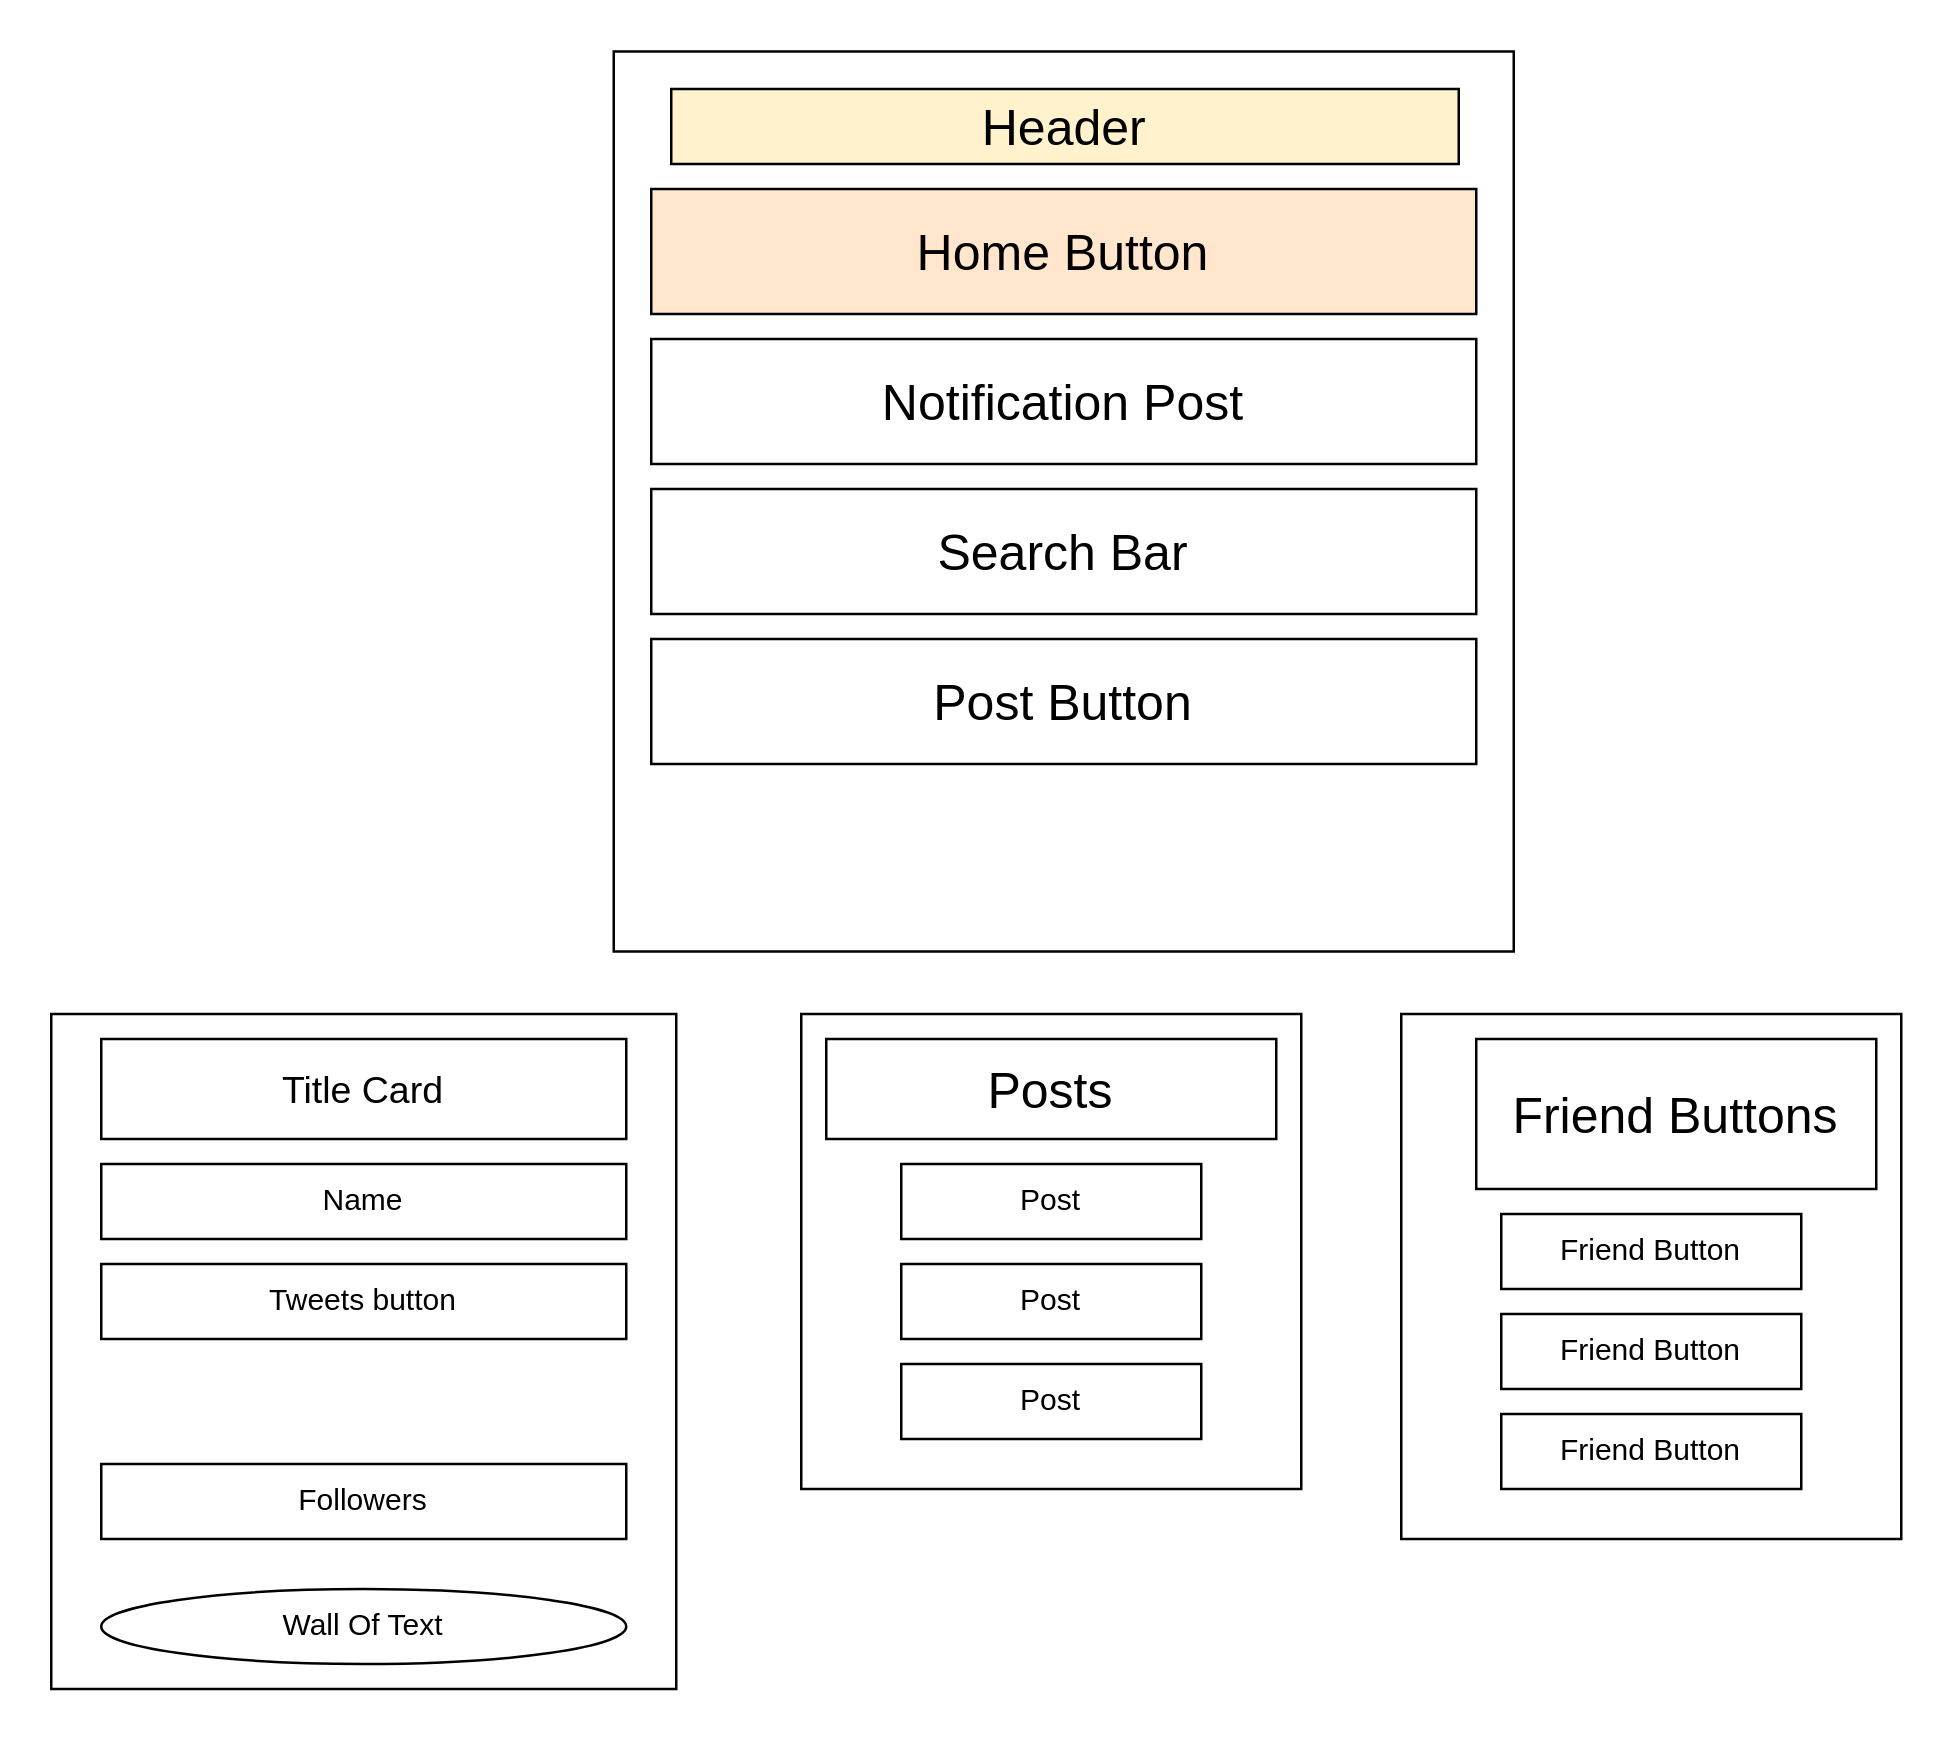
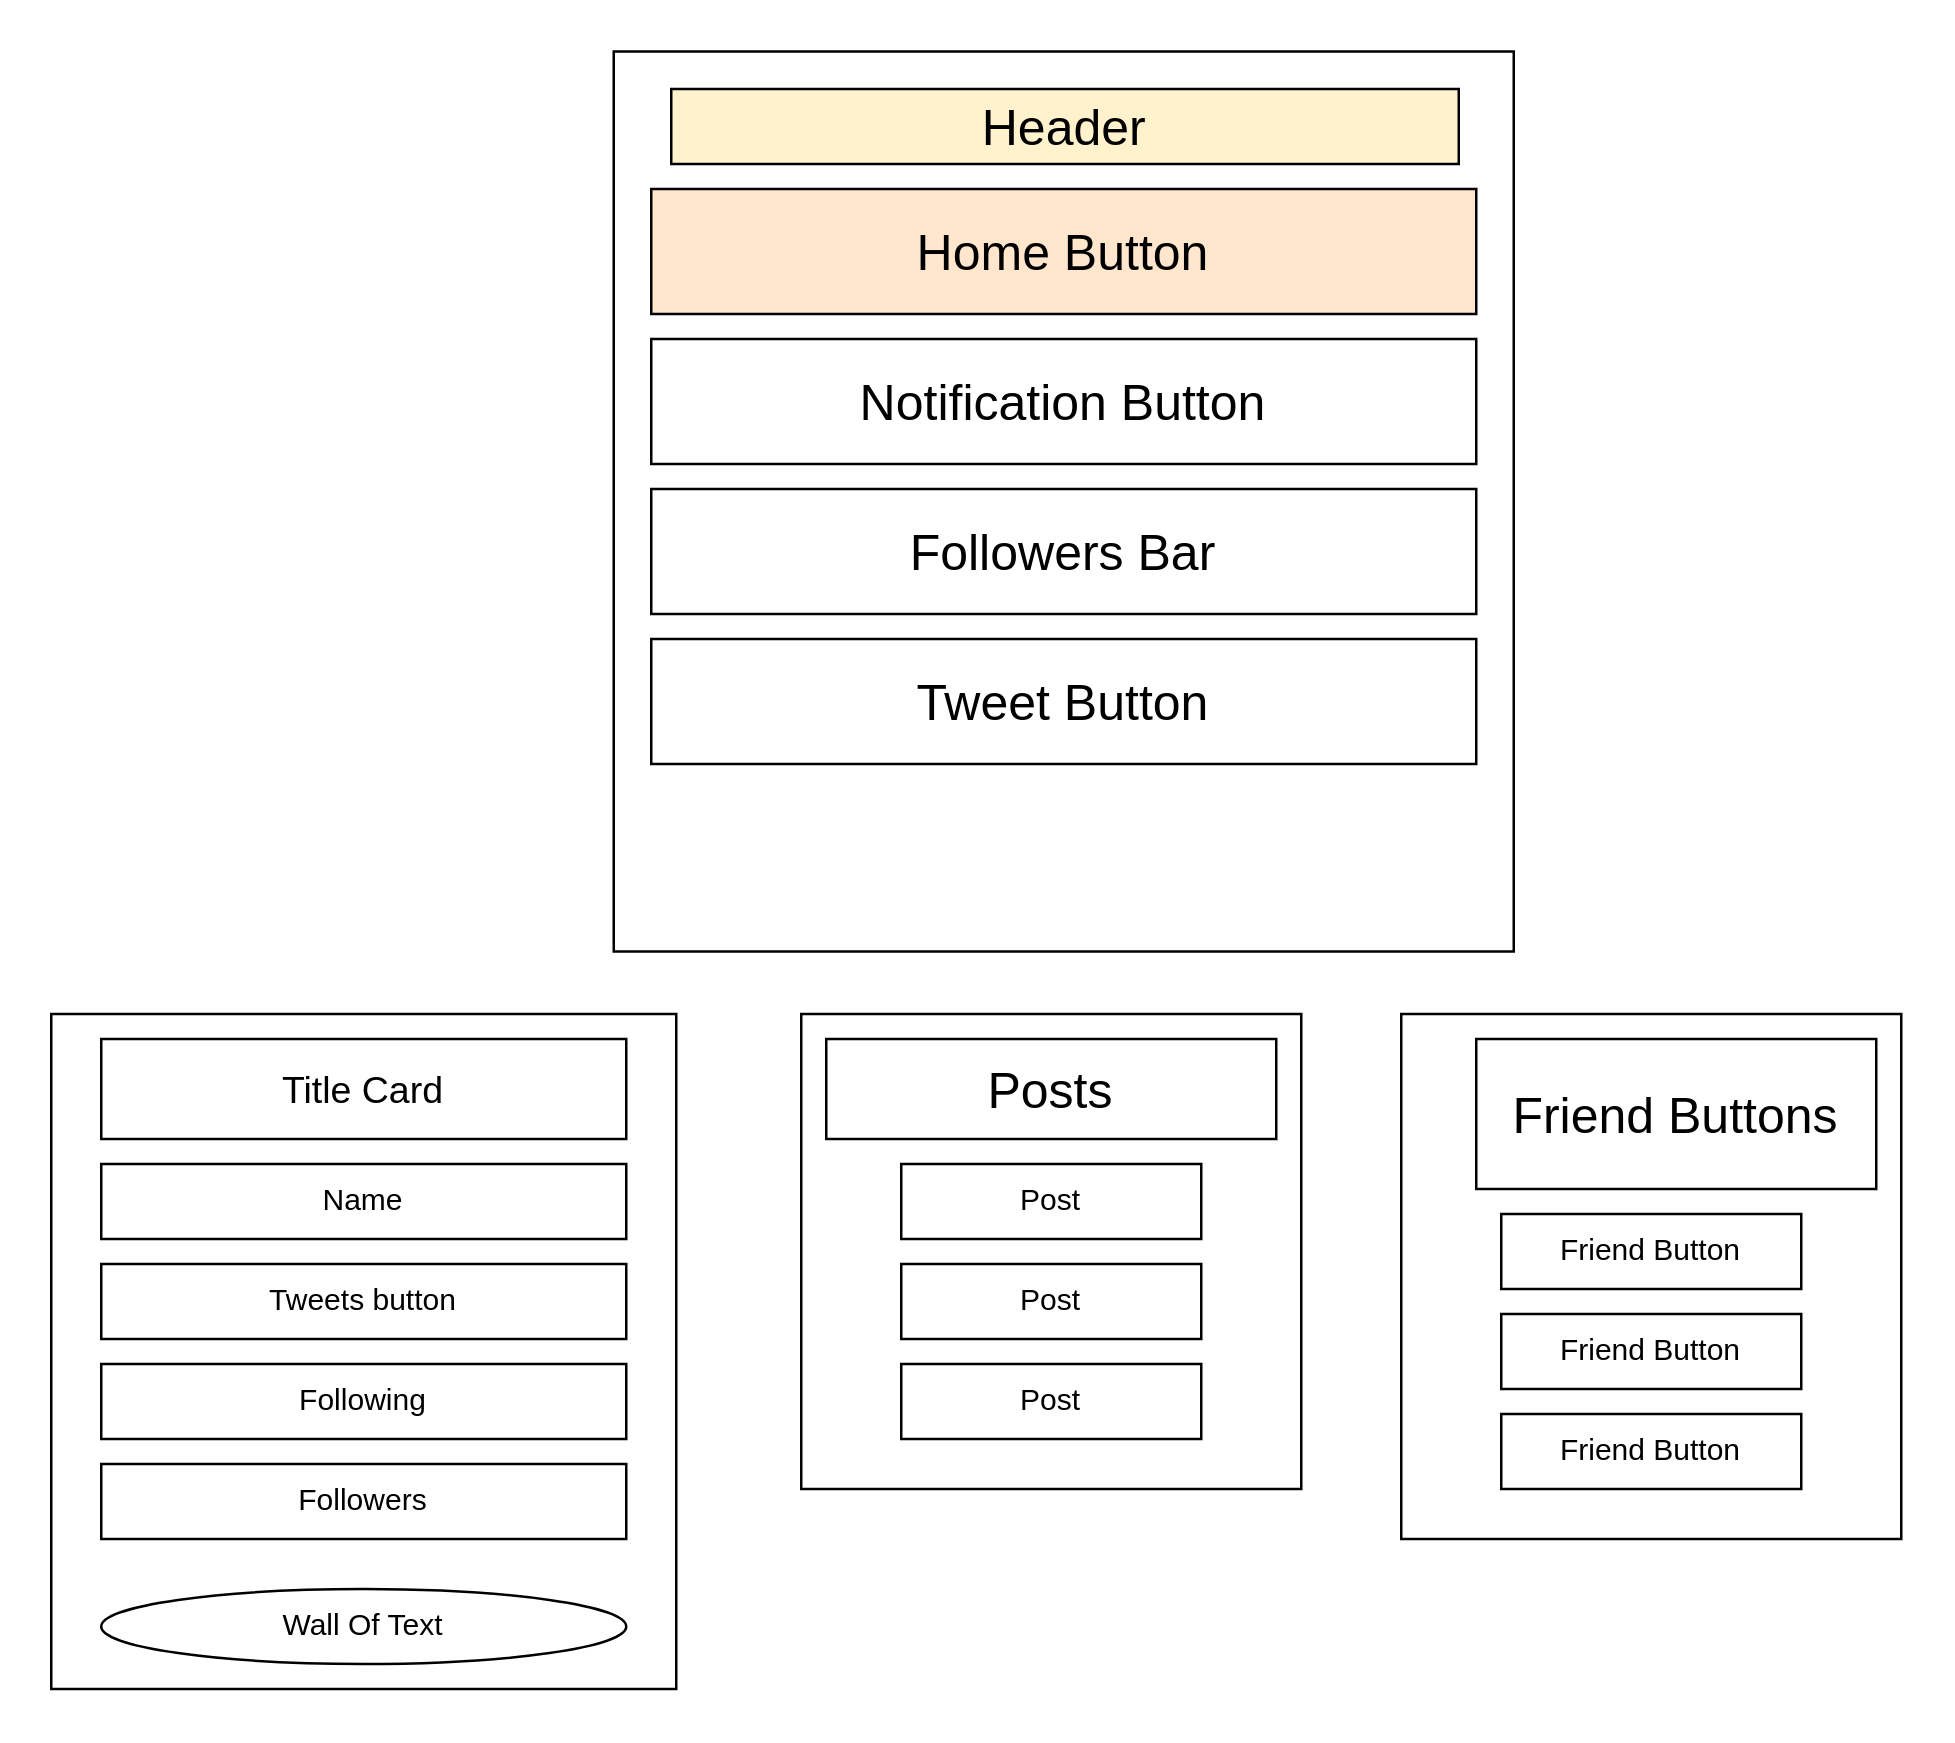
node "Notification Post": label "Notification Post" -> "Notification Button"
node "Search Bar": label "Search Bar" -> "Followers Bar"
node "Post Button": label "Post Button" -> "Tweet Button"
node "Following": added
